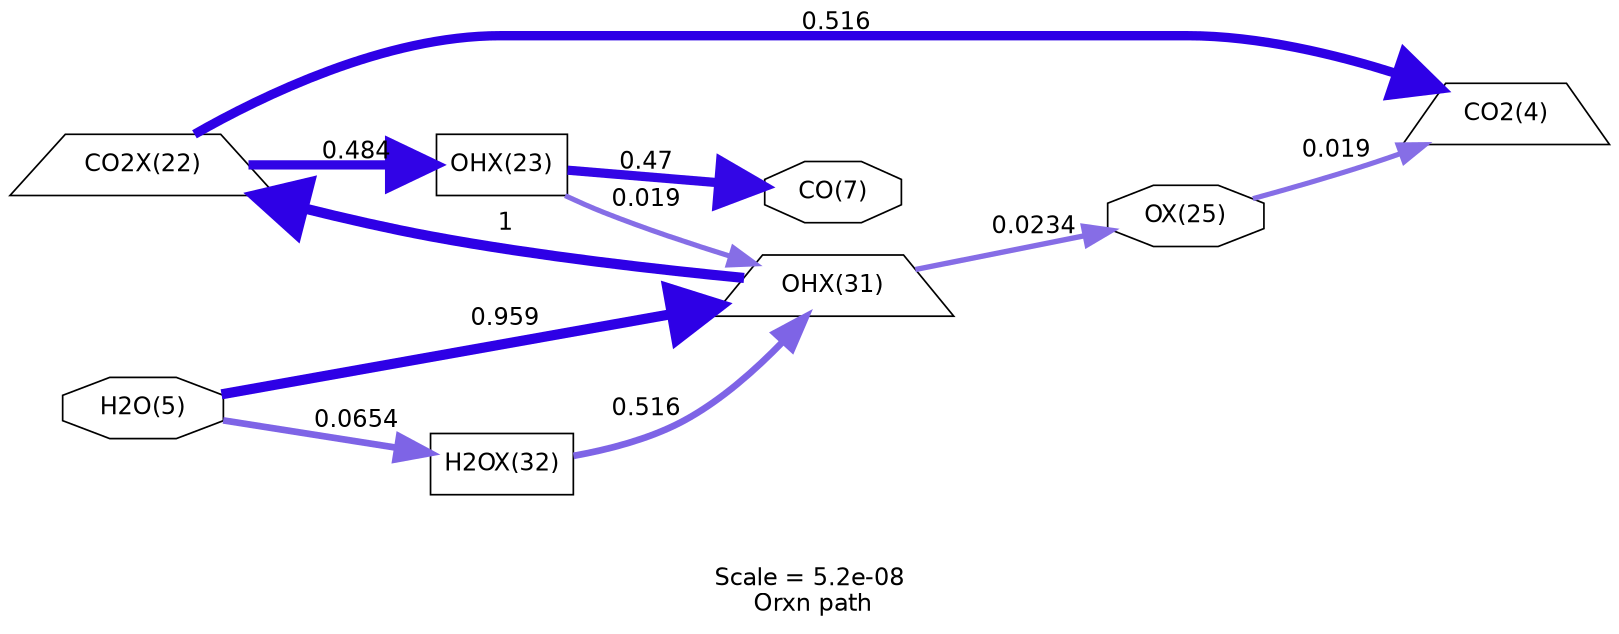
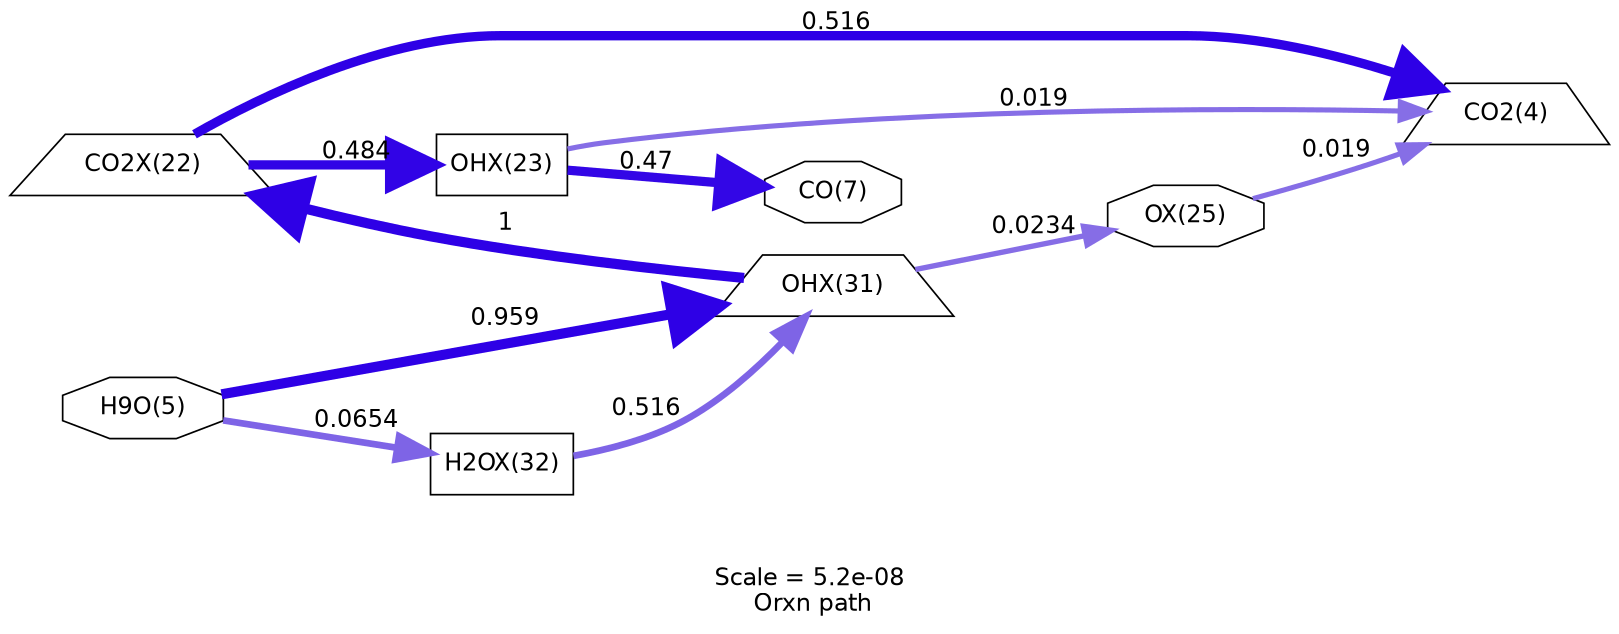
edge "OHX(23)" -> "OHX(31)": now "OHX(23)" -> "CO2(4)"
node "H2O(5)": label "H2O(5)" -> "H9O(5)"
